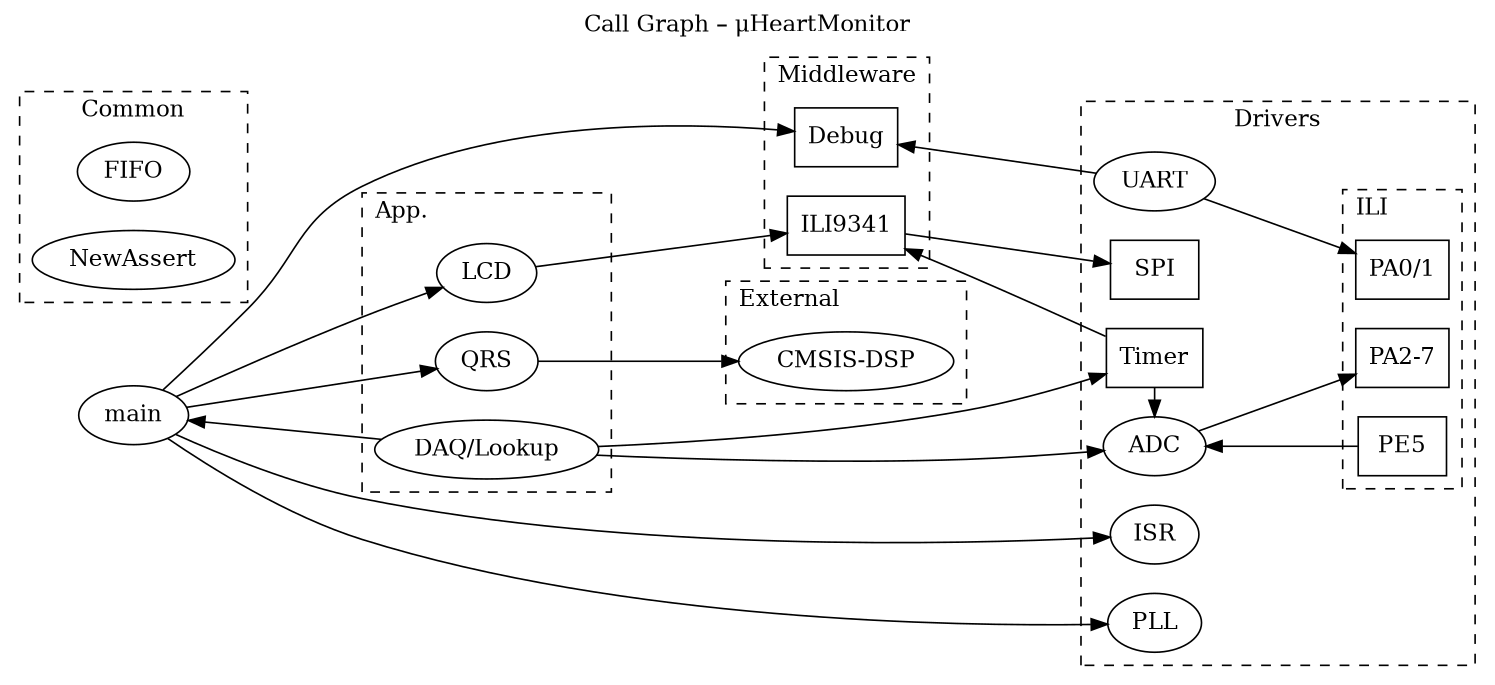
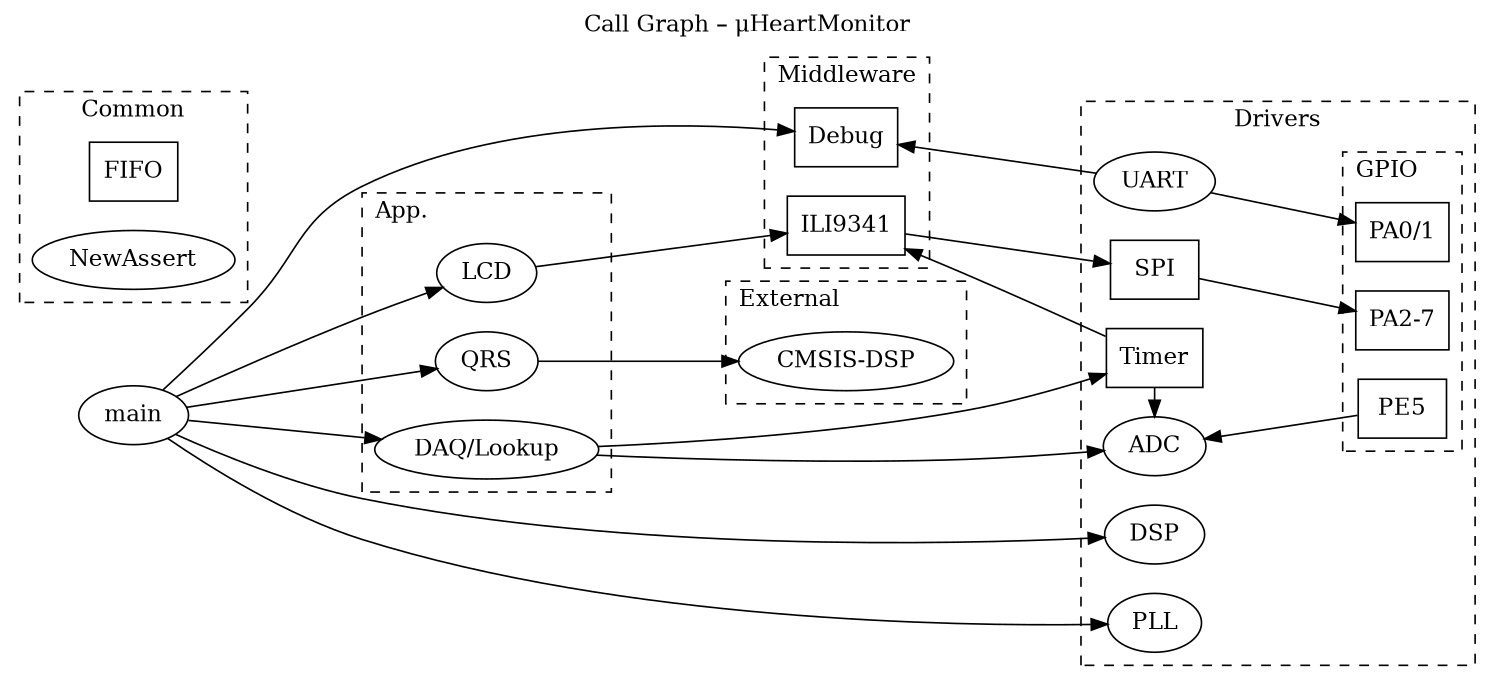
node "FIFO": shape ellipse -> box
cluster "ILI": label "ILI" -> "GPIO"
edge "ADC" -> "PA2-7": now "SPI" -> "PA2-7"
edge "DAQ/Lookup" -> "main": reversed
node "ISR": label "ISR" -> "DSP"
